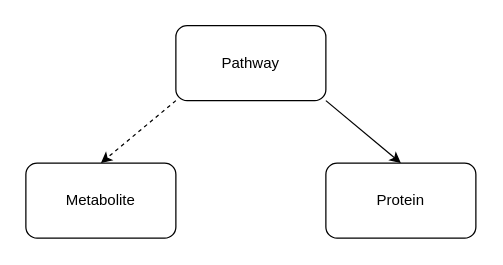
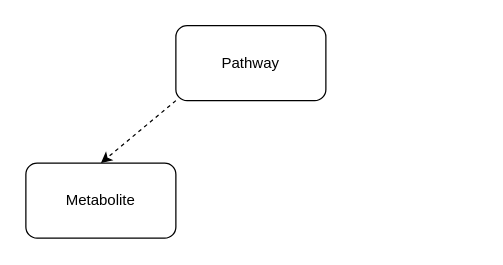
edge "Pathway" -> "Protein": removed
node "Protein": removed
